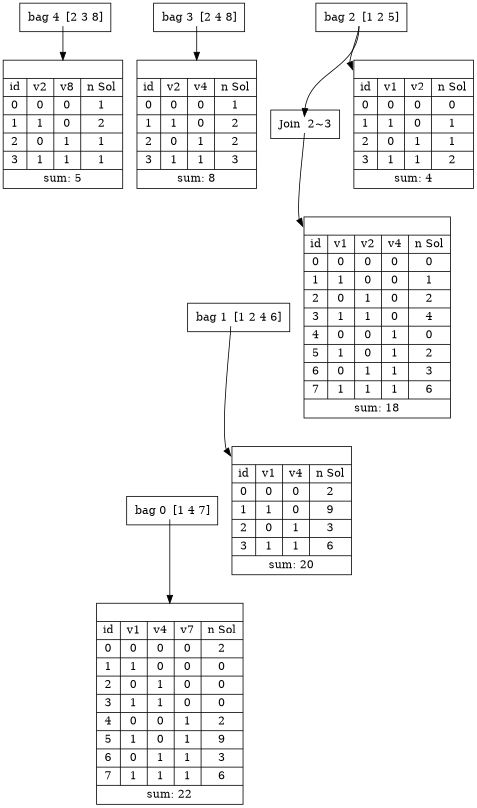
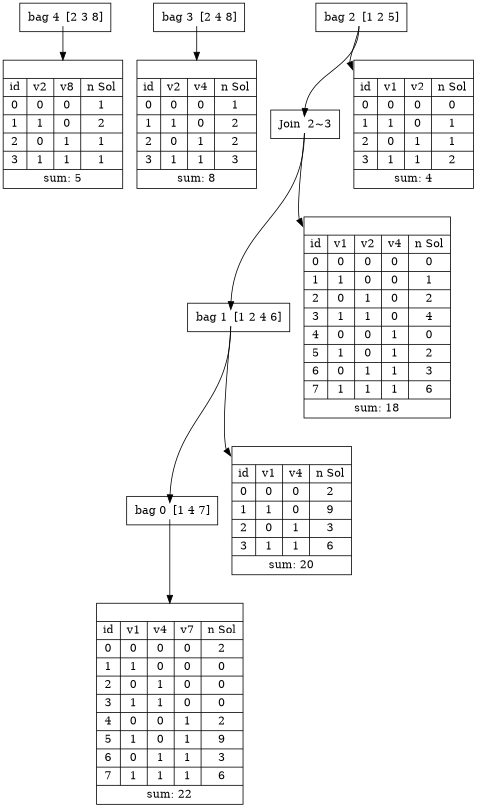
edge "Join" -> "bag 1": added
edge "bag 1" -> "bag 0": added
